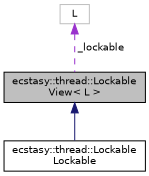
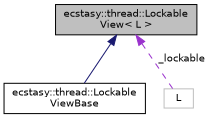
edge "ecstasy::thread::Lockable View< L >" -> "L": reversed
node "ecstasy::thread::Lockable Lockable": label "ecstasy::thread::Lockable Lockable" -> "ecstasy::thread::Lockable ViewBase"
